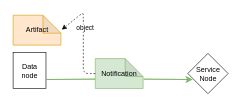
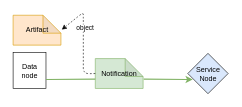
node "Service Node": fillcolor #ffffff -> #dae8fc
